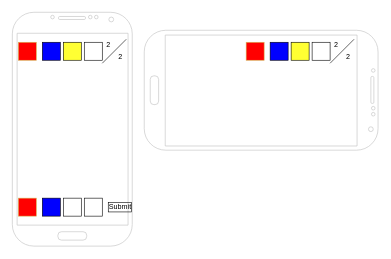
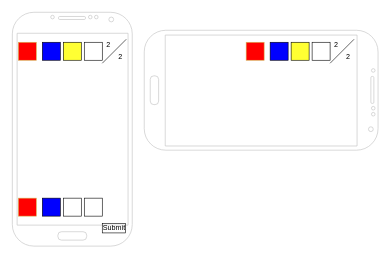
node "Submit": moved (120, 207) -> (114, 228)
